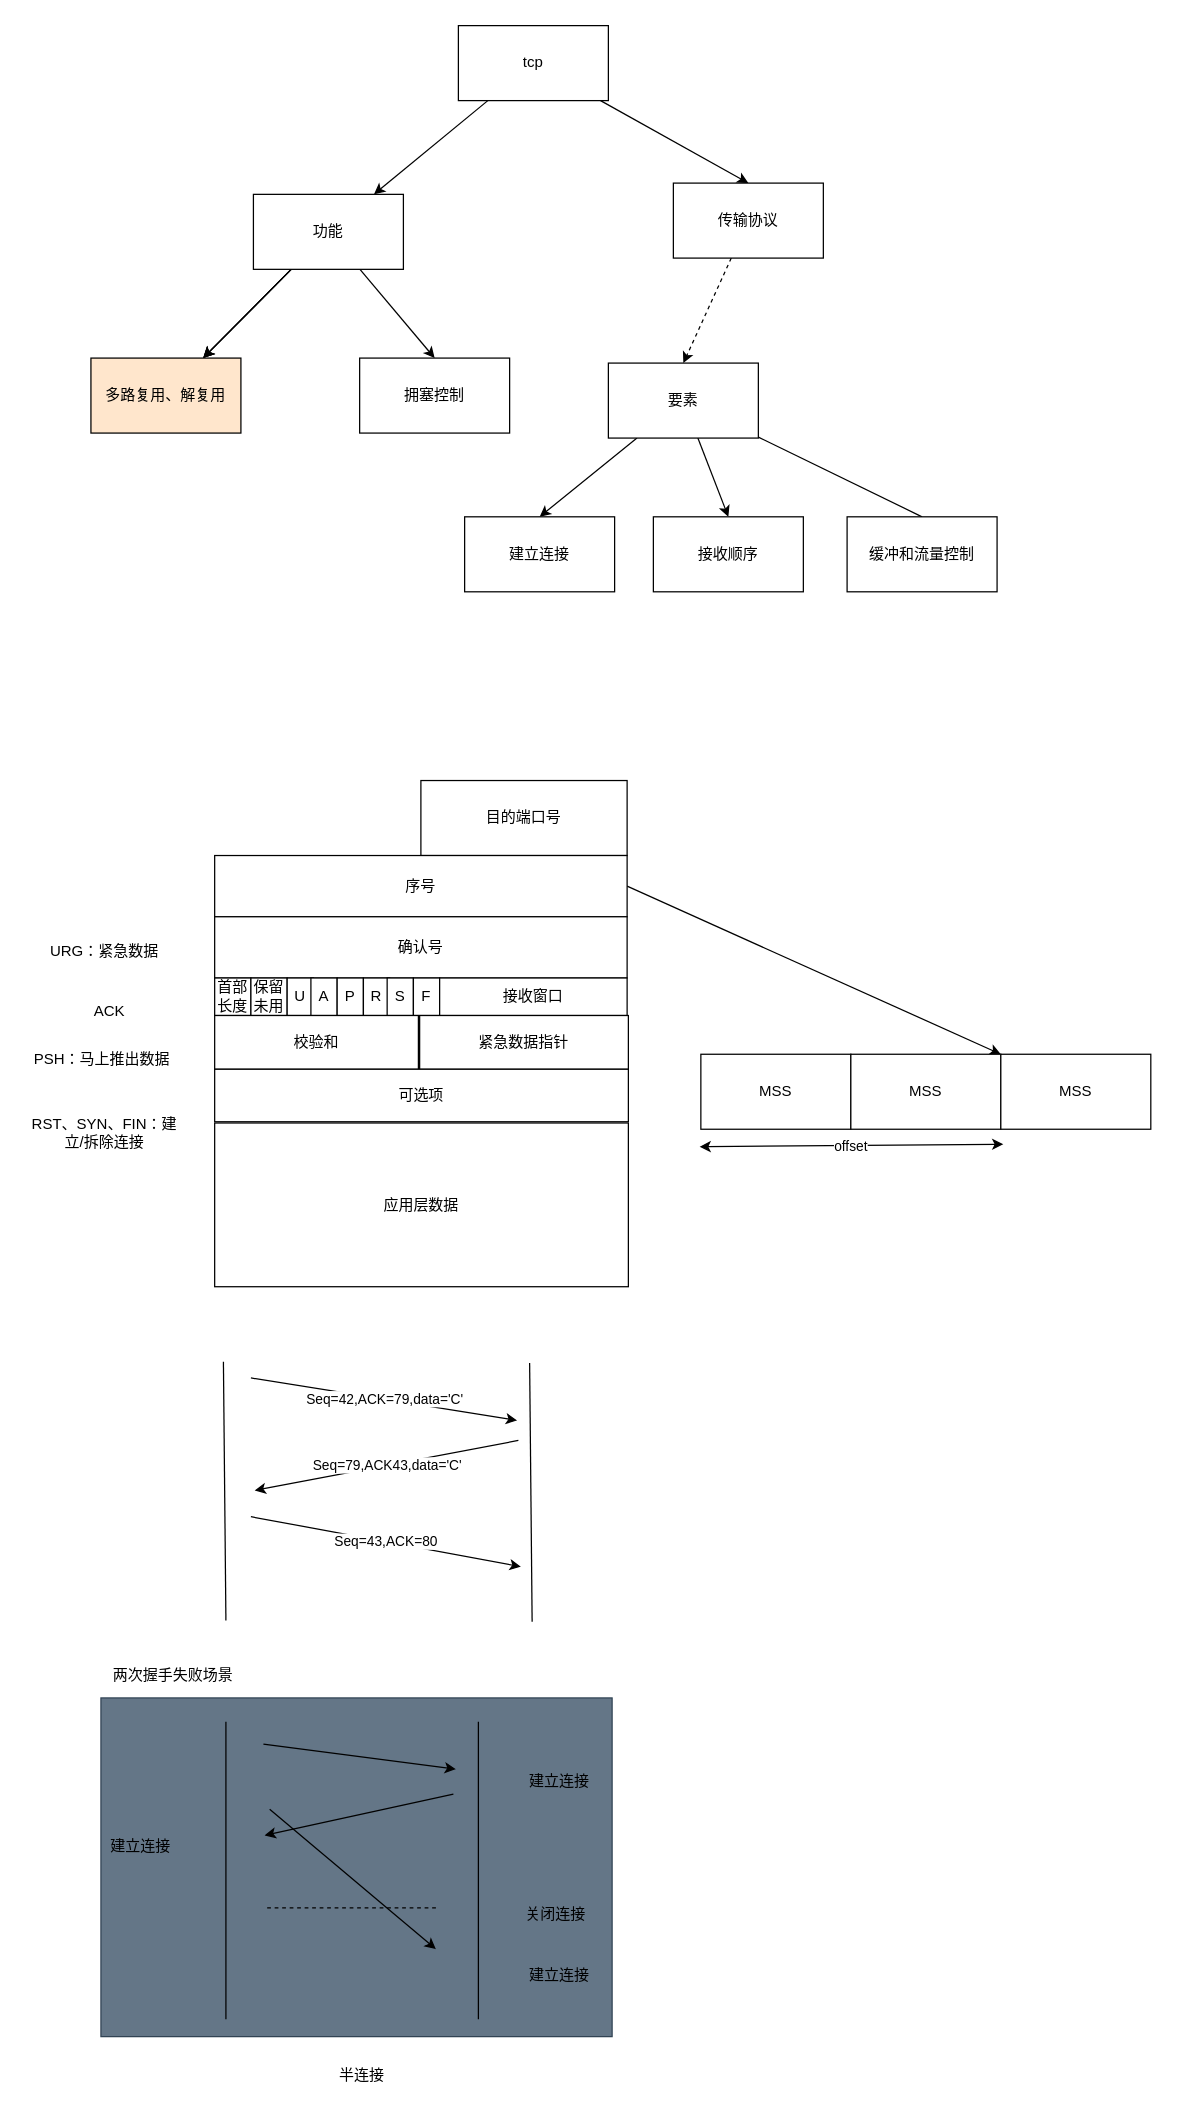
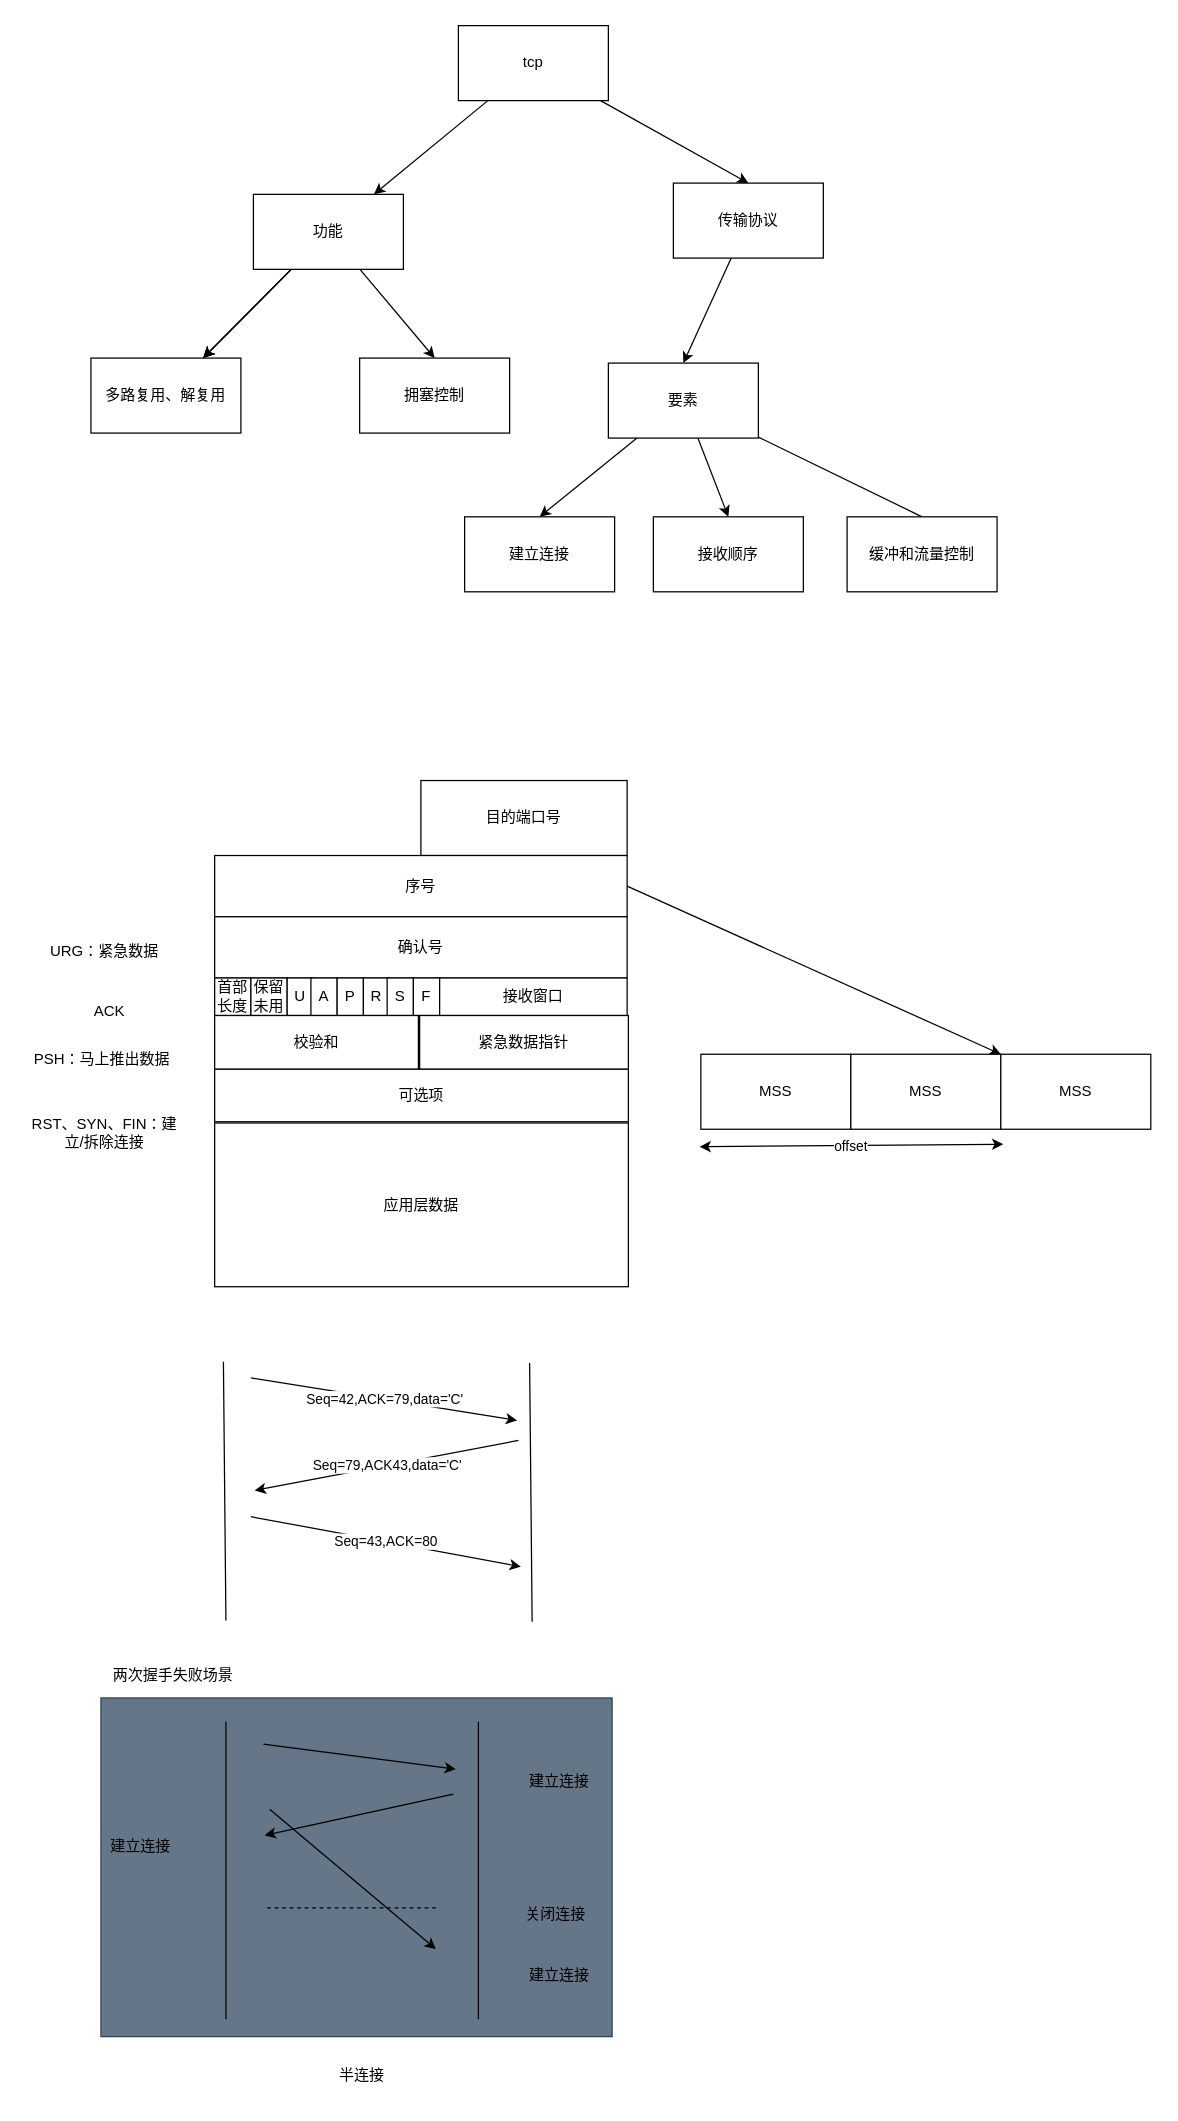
edge "传输协议" -> "要素": style dashed -> solid
node "多路复用、解复用": fillcolor #ffe6cc -> #ffffff
